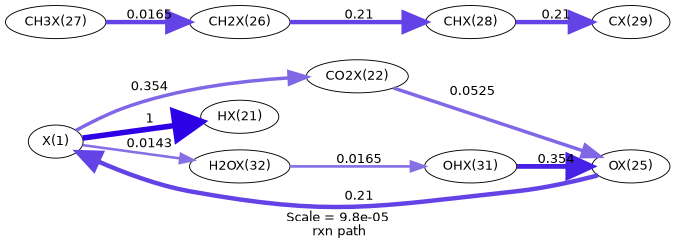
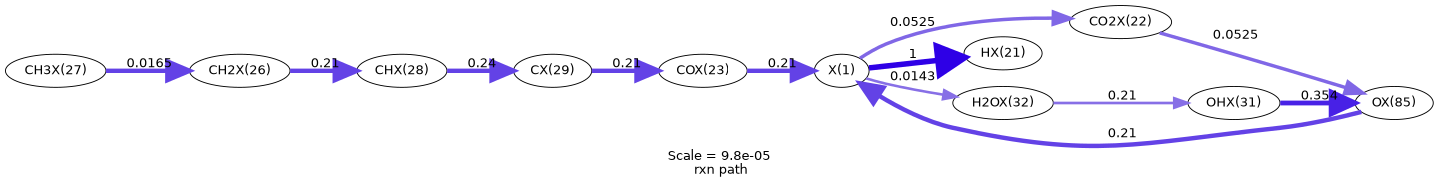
edge "CHX(28)" -> "CX(29)": label " 0.21" -> " 0.24"
node "COX(23)": added
edge "X(1)" -> "CO2X(22)": label " 0.354" -> " 0.0525"
edge "H2OX(32)" -> "OHX(31)": label " 0.0165" -> " 0.21"
node "OX(25)": label "OX(25)" -> "OX(85)"
